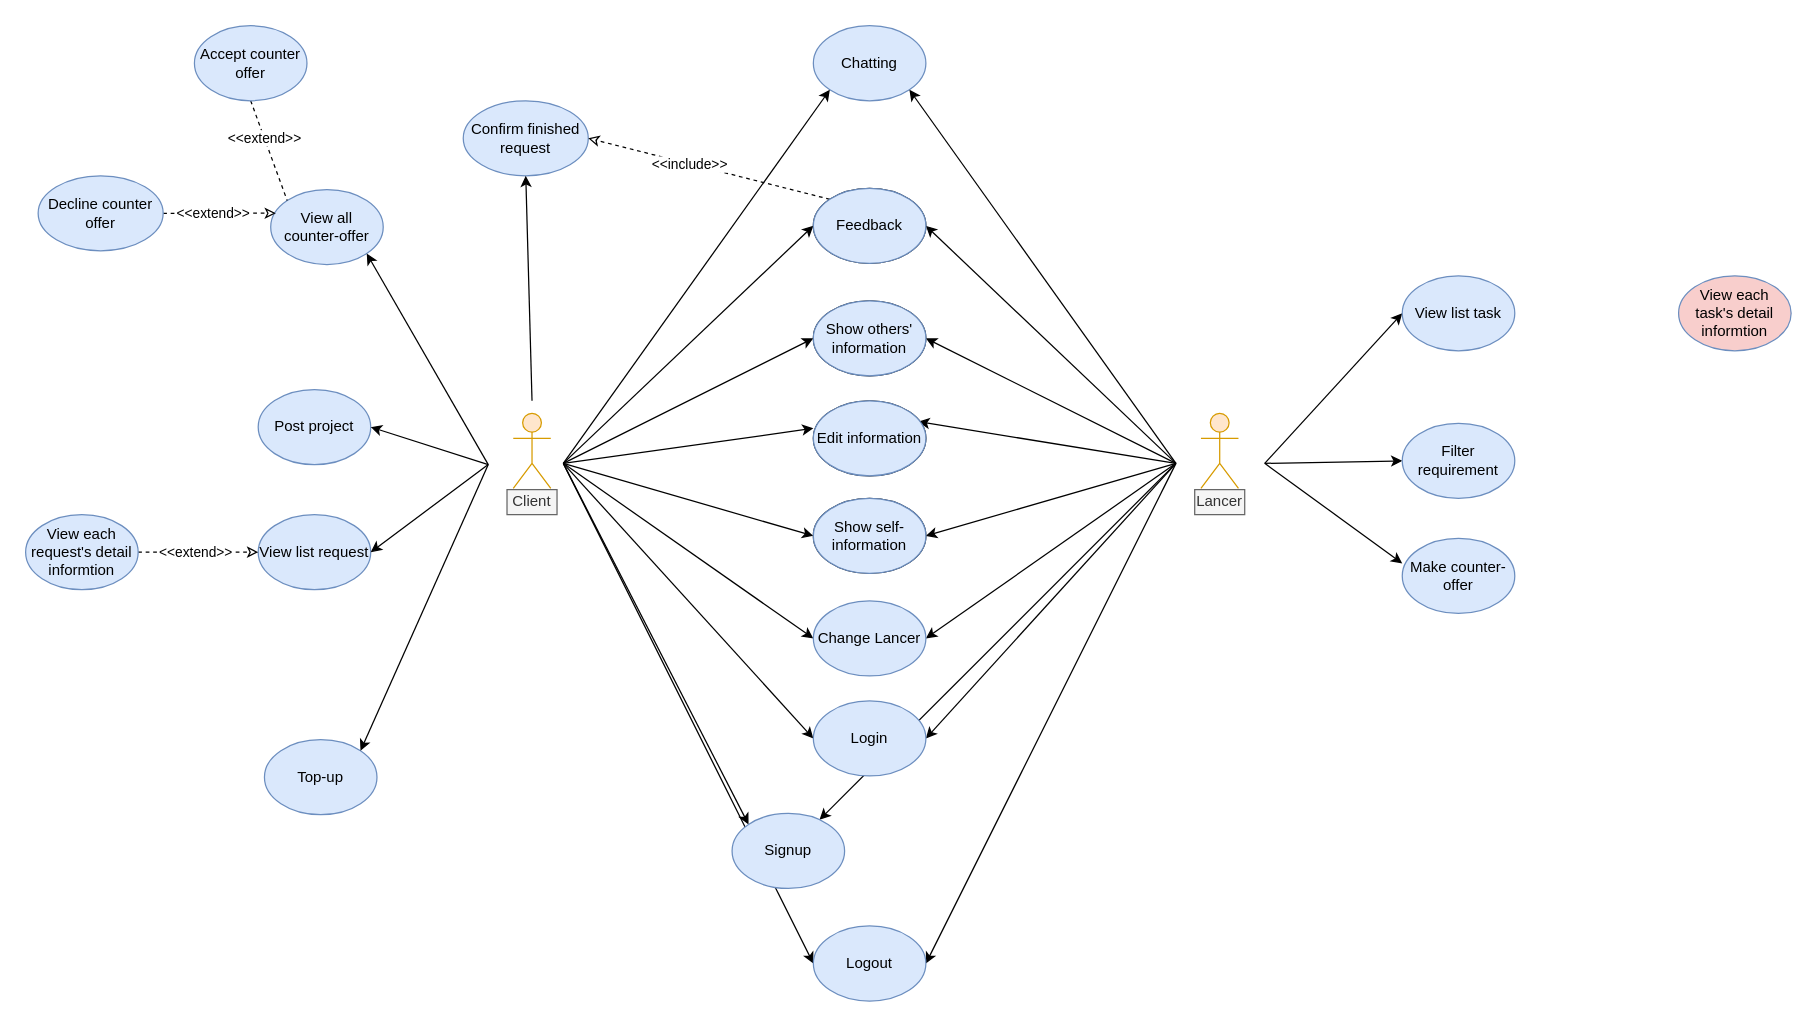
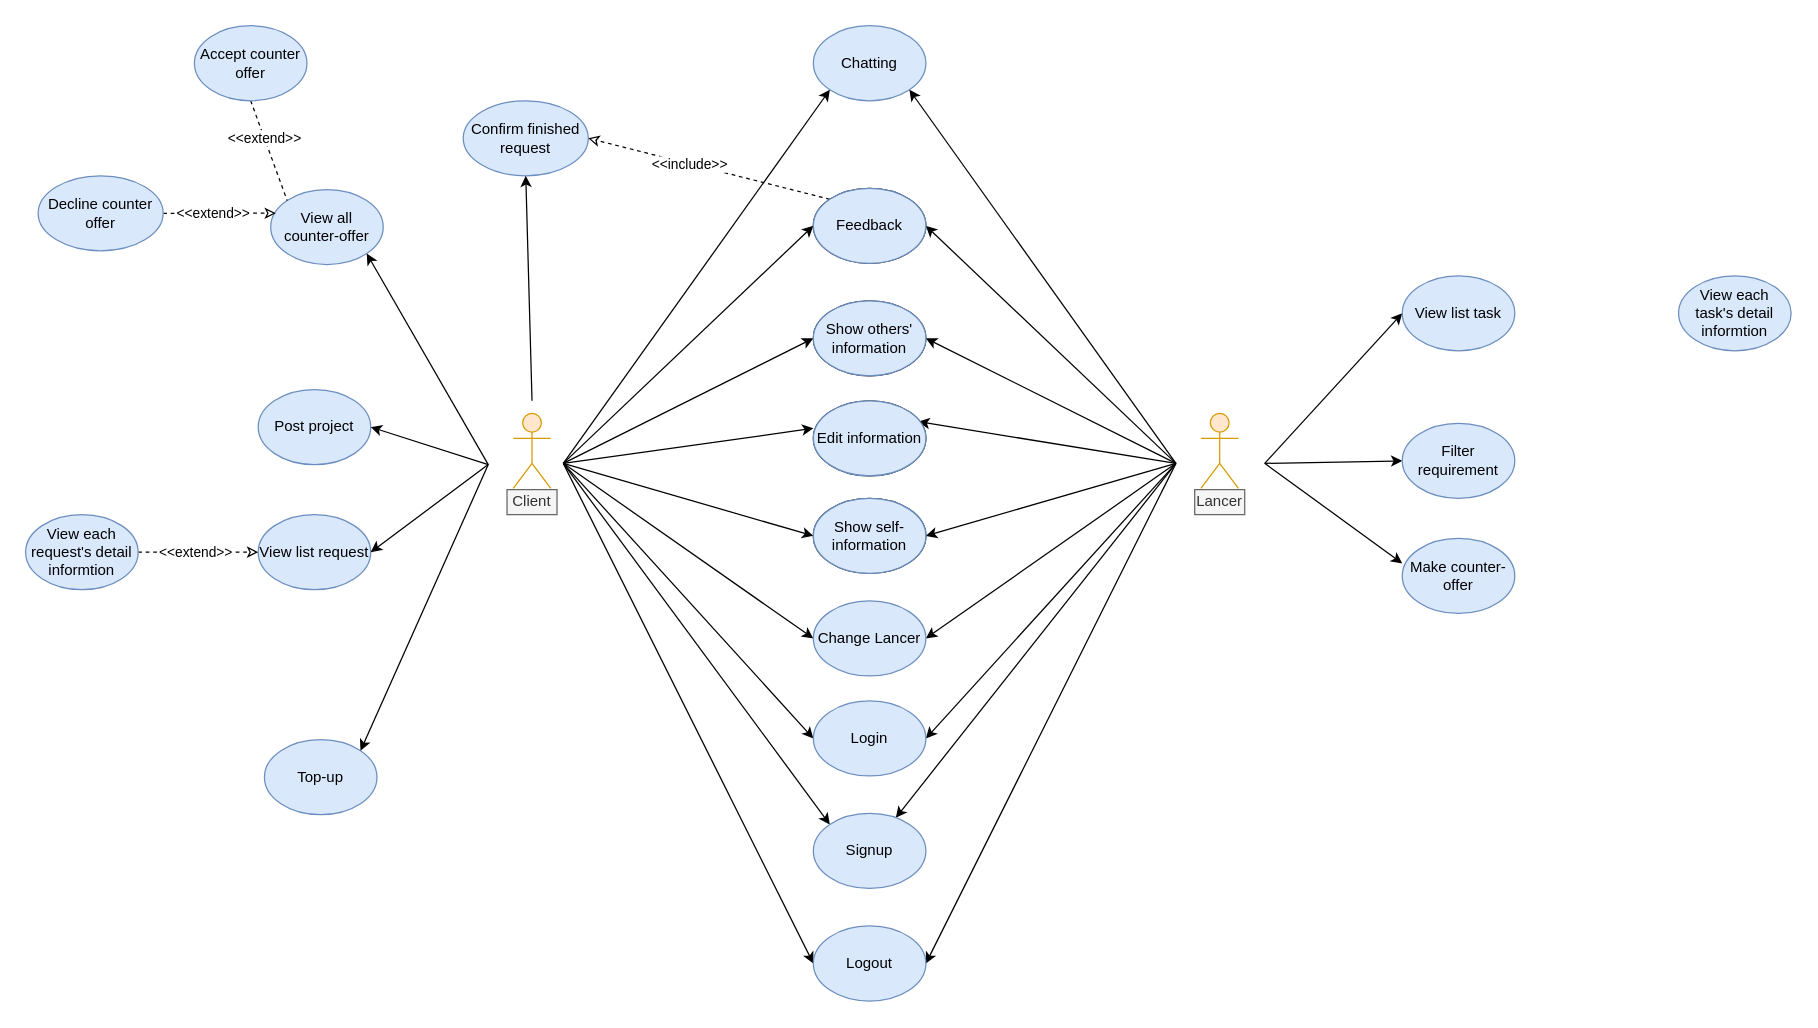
node "View each task's detail informtion": fillcolor #f8cecc -> #dae8fc
node "Signup": moved (788, 851) -> (869, 851)
